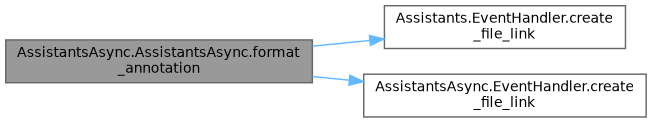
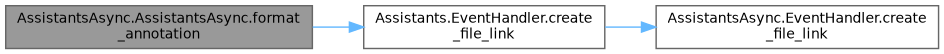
edge "AssistantsAsync.AssistantsAsync.format _annotation" -> "AssistantsAsync.EventHandler.create _file_link": now "Assistants.EventHandler.create _file_link" -> "AssistantsAsync.EventHandler.create _file_link"
